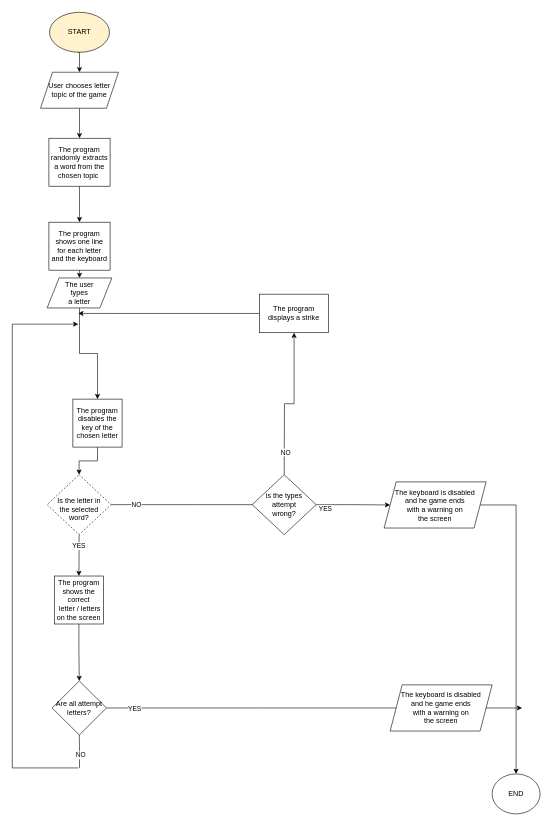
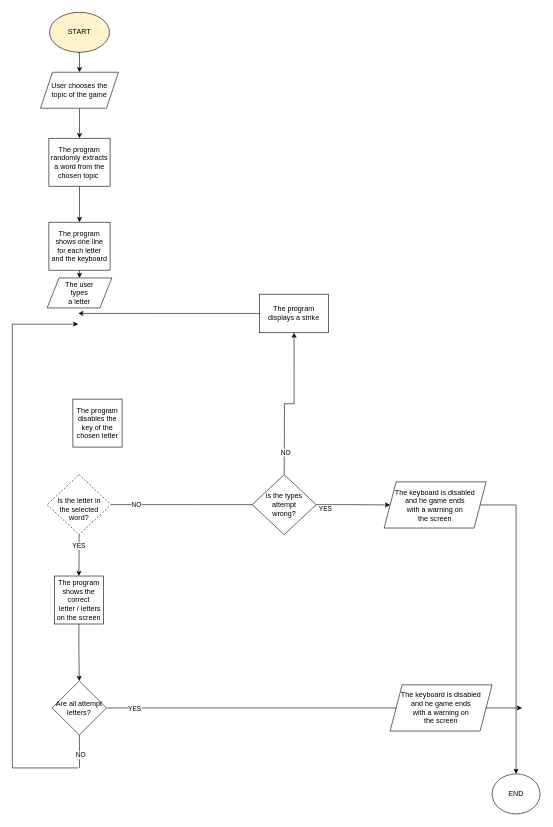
node "User chooses letter topic of the game": label "User chooses letter topic of the game" -> "User chooses the topic of the game"
edge "The user types a letter" -> "The program disables the key of the chosen letter": removed
edge "The program disables the key of the chosen letter" -> "Is the letter in the selected word?": removed
